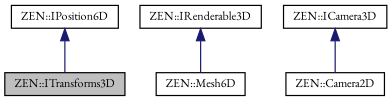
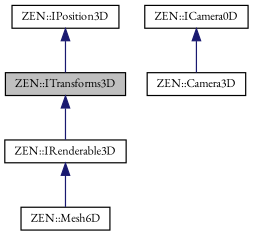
node "ZEN::IPosition6D": label "ZEN::IPosition6D" -> "ZEN::IPosition3D"
node "ZEN::ICamera3D": label "ZEN::ICamera3D" -> "ZEN::ICamera0D"
node "ZEN::Camera2D": label "ZEN::Camera2D" -> "ZEN::Camera3D"
edge "ZEN::IRenderable3D" -> "ZEN::ITransforms3D": added
